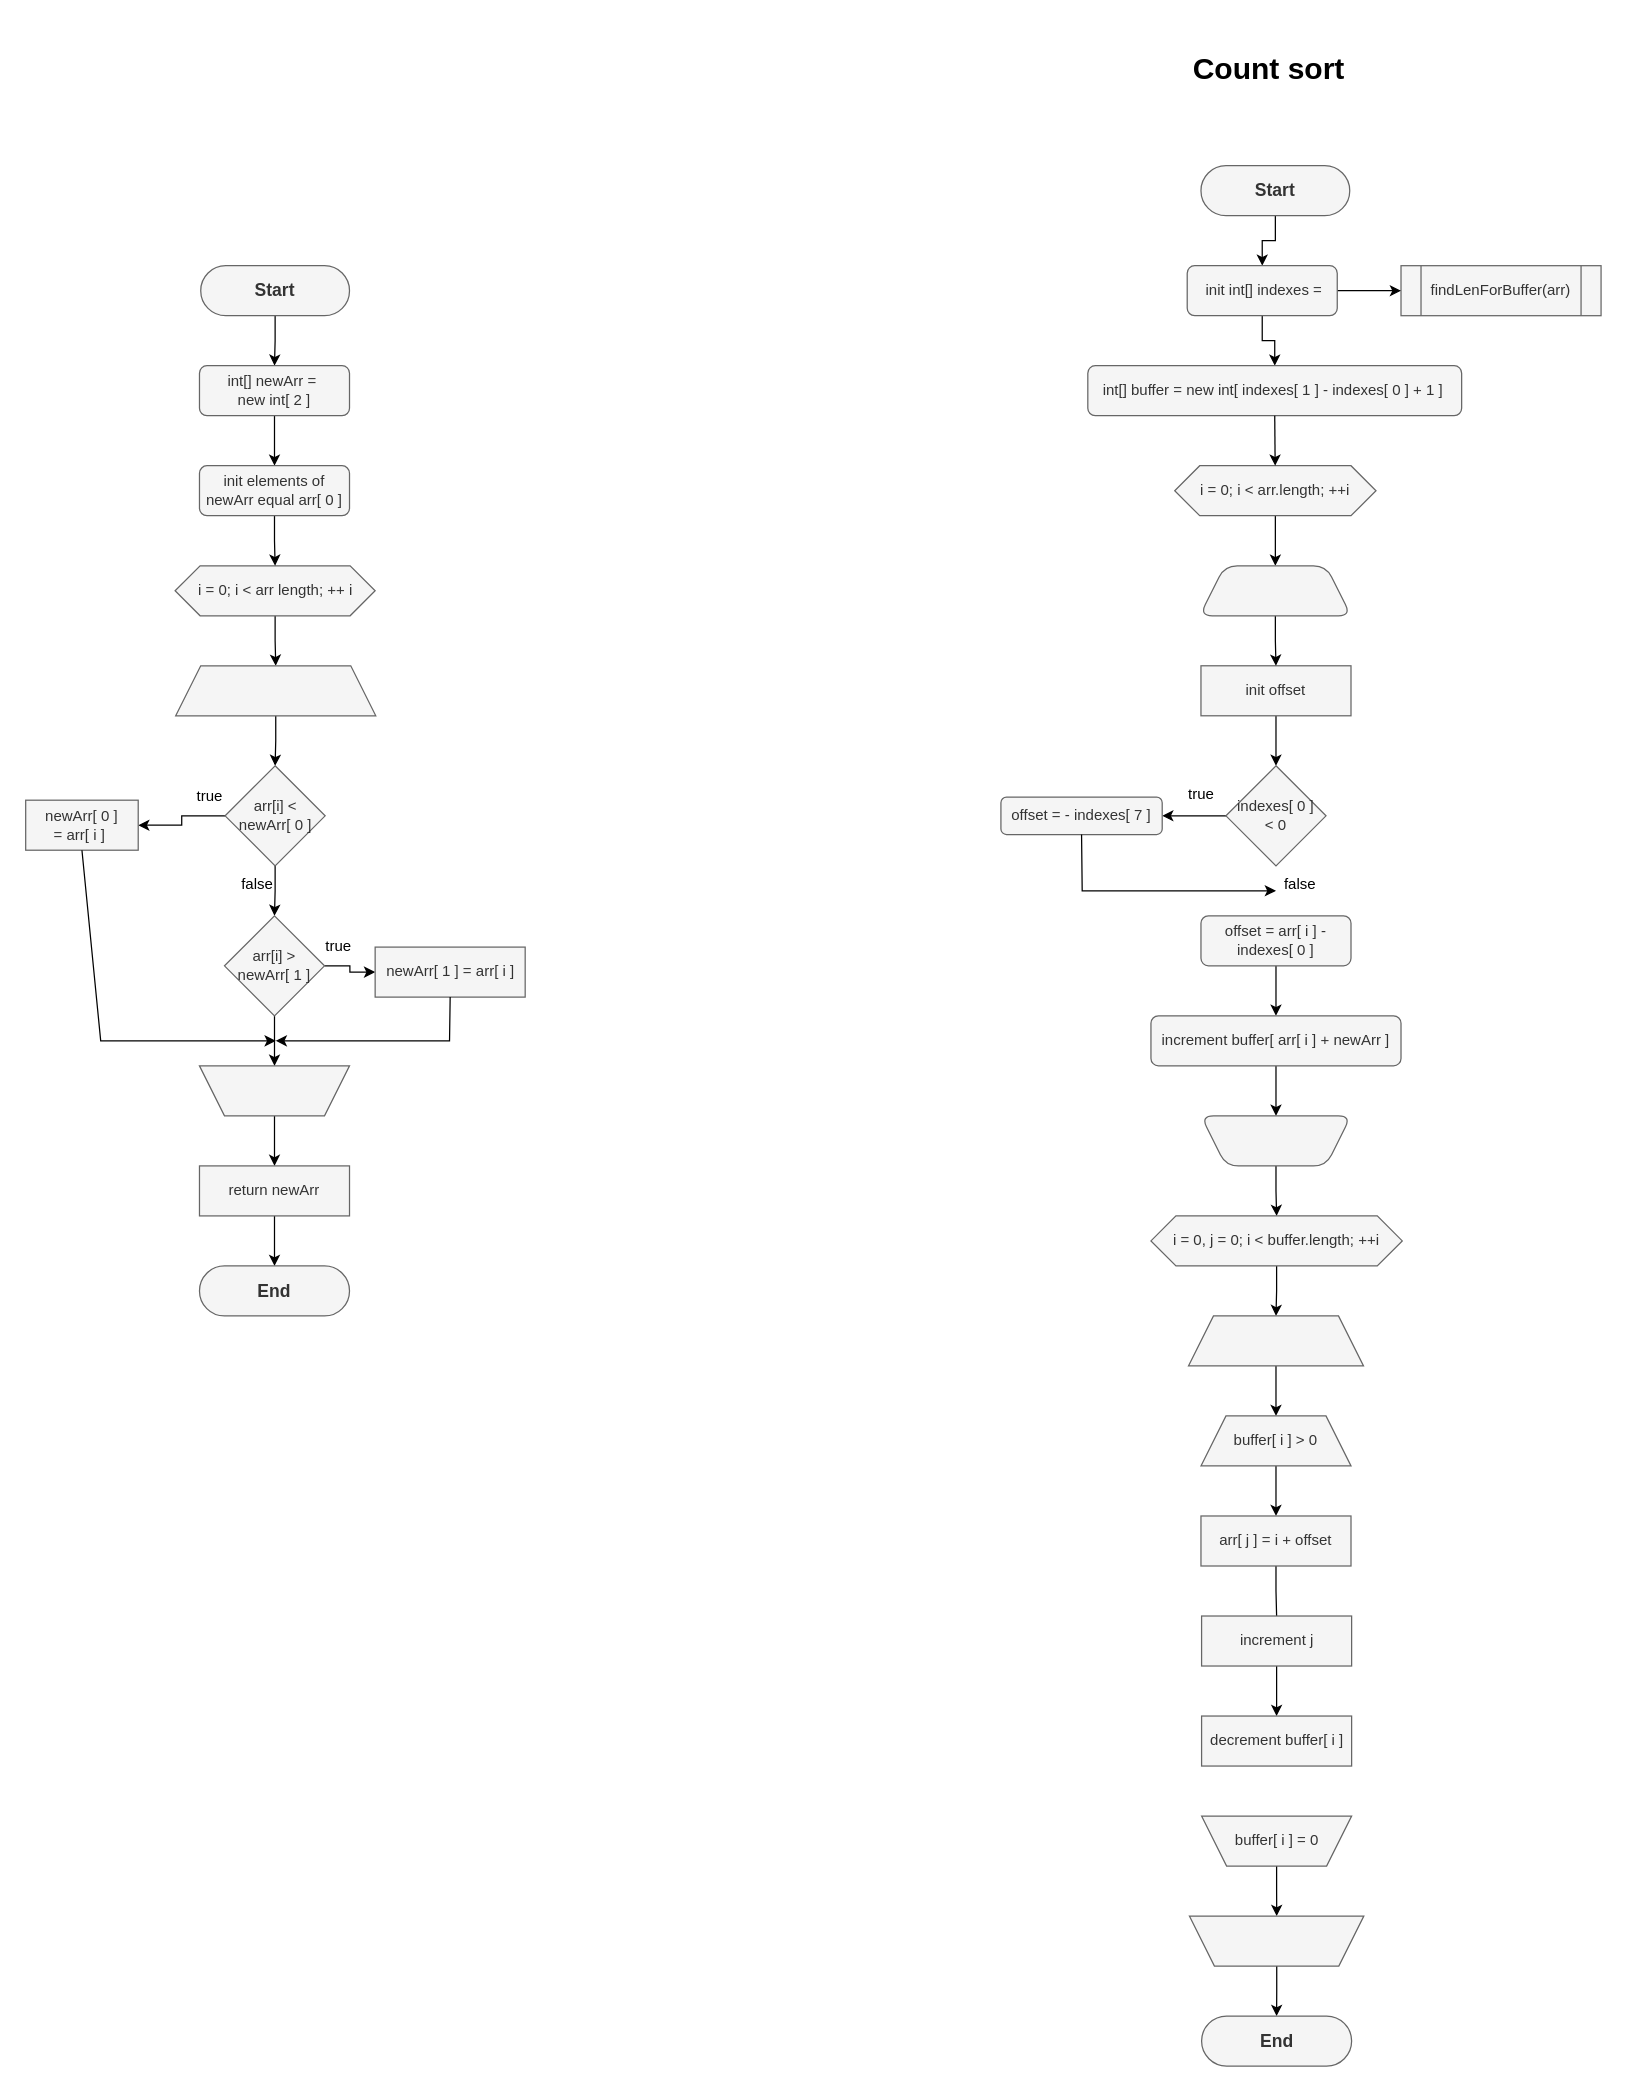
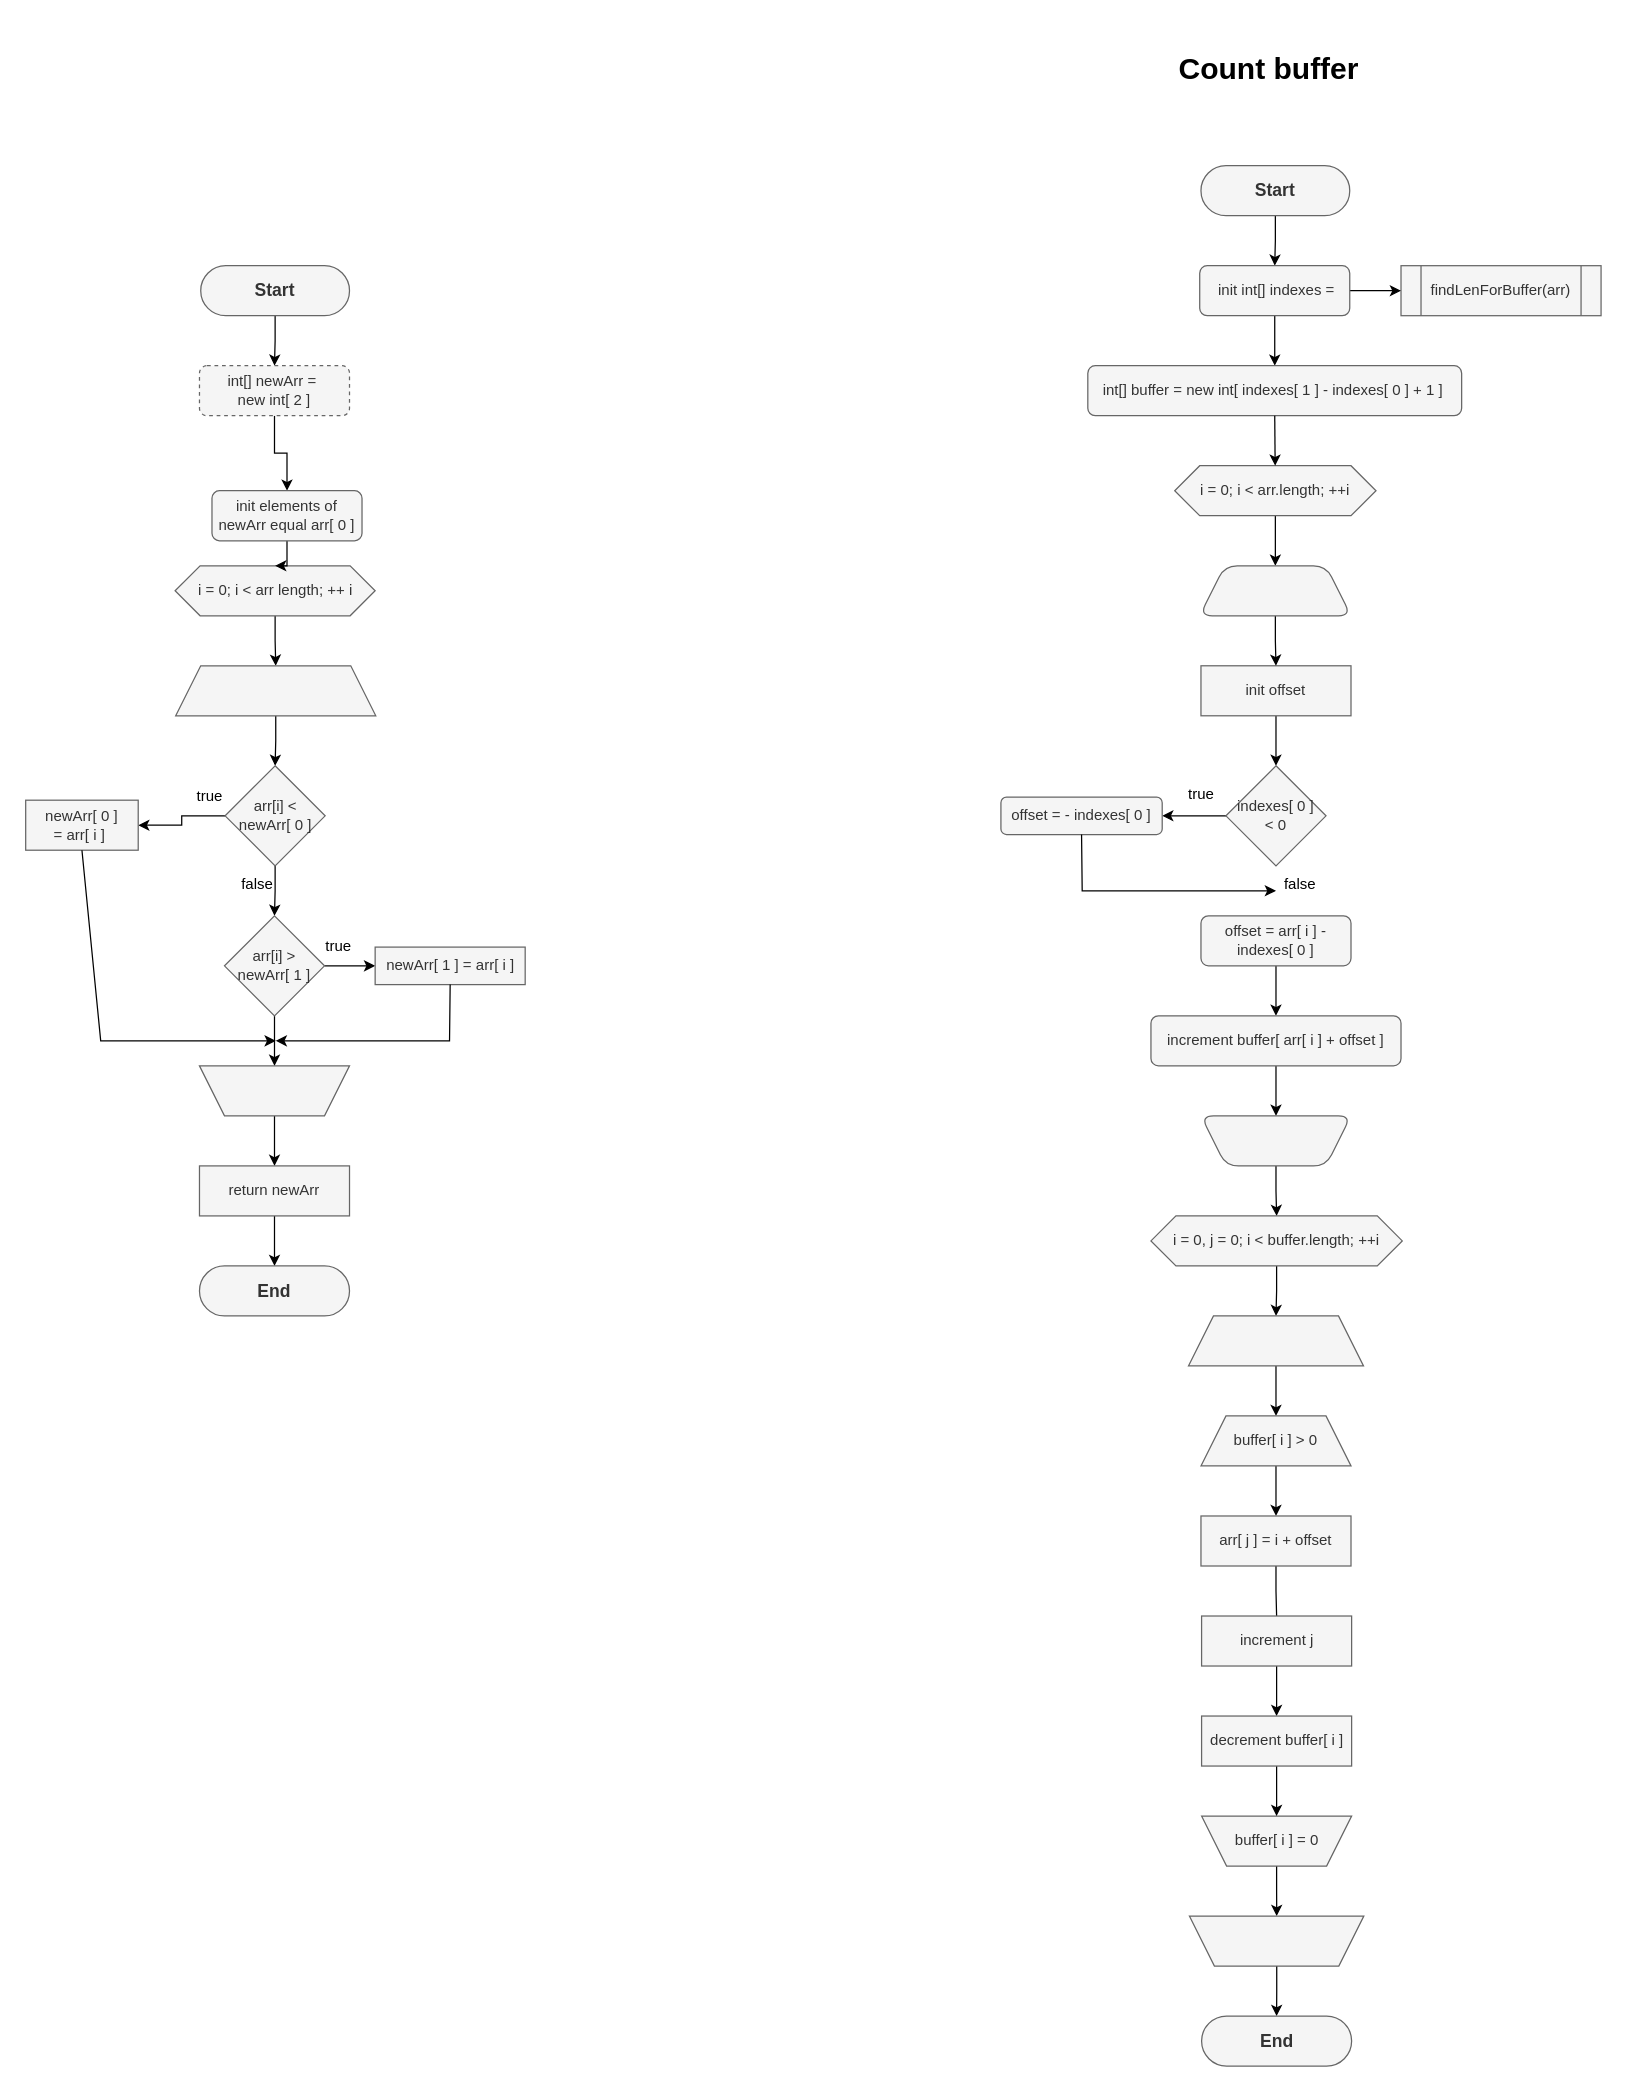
node "Count sort": label "Count sort" -> "Count buffer"
node "init int[] indexes =": moved (1262, 291) -> (1274, 291)
node "int[] newArr = new int[ 2 ]": style solid -> dashed
node "init elements of newArr equal arr[ 0 ]": moved (274, 491) -> (287, 516)
node "offset = - indexes[ 7 ]": label "offset = - indexes[ 7 ]" -> "offset = - indexes[ 0 ]"
node "newArr[ 1 ] = arr[ i ]": size 150x50 -> 150x38
node "increment buffer[ arr[ i ] + newArr ]": label "increment buffer[ arr[ i ] + newArr ]" -> "increment buffer[ arr[ i ] + offset ]"
edge "decrement buffer[ i ]" -> "buffer[ i ] = 0": added
